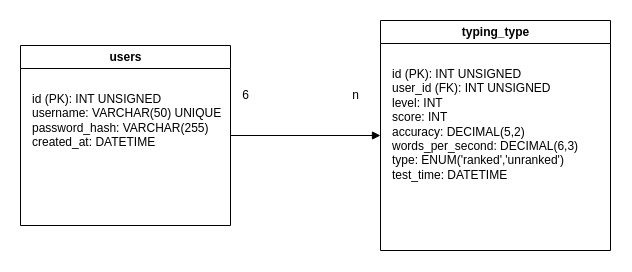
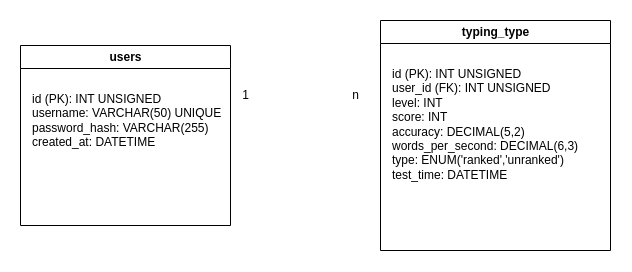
node "6 n": label "6 n" -> "1 n"
edge "users" -> "typing_type": removed
